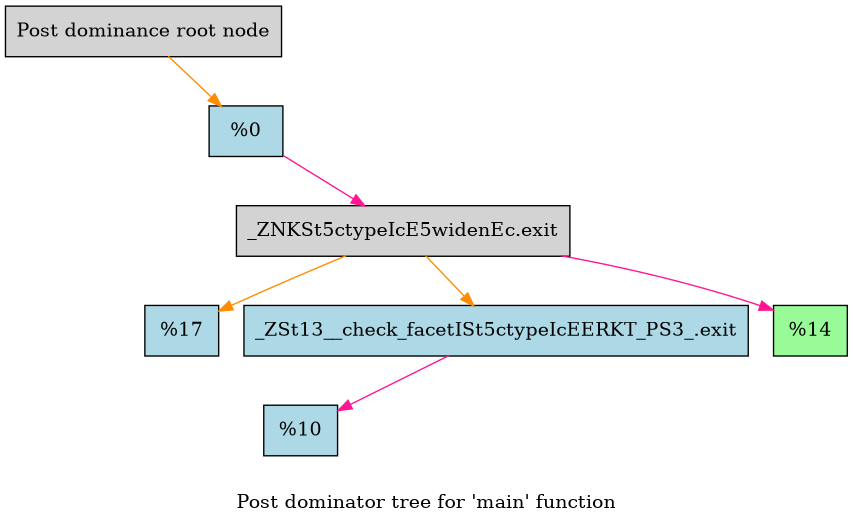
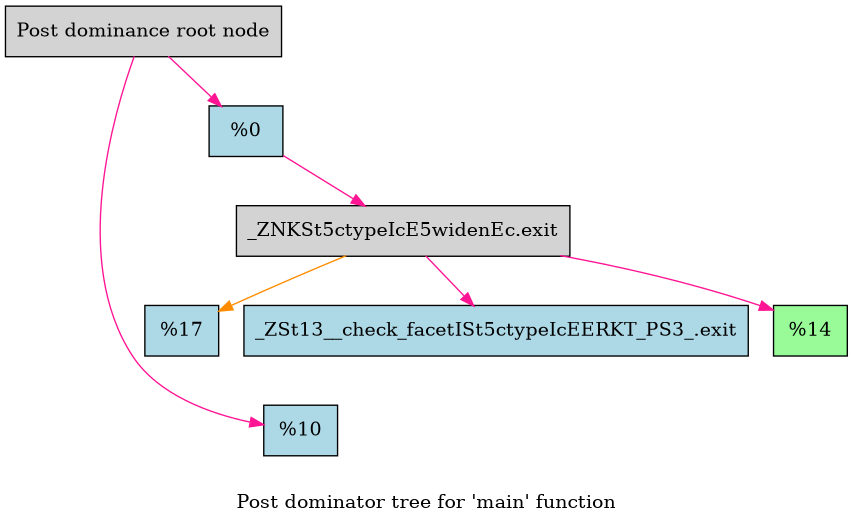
edge "Post dominance root node" -> "%0": color darkorange -> deeppink
edge "_ZNKSt5ctypeIcE5widenEc.exit" -> "_ZSt13__check_facetISt5ctypeIcEERKT_PS3_.exit": color darkorange -> deeppink
edge "_ZSt13__check_facetISt5ctypeIcEERKT_PS3_.exit" -> "%10": now "Post dominance root node" -> "%10"
